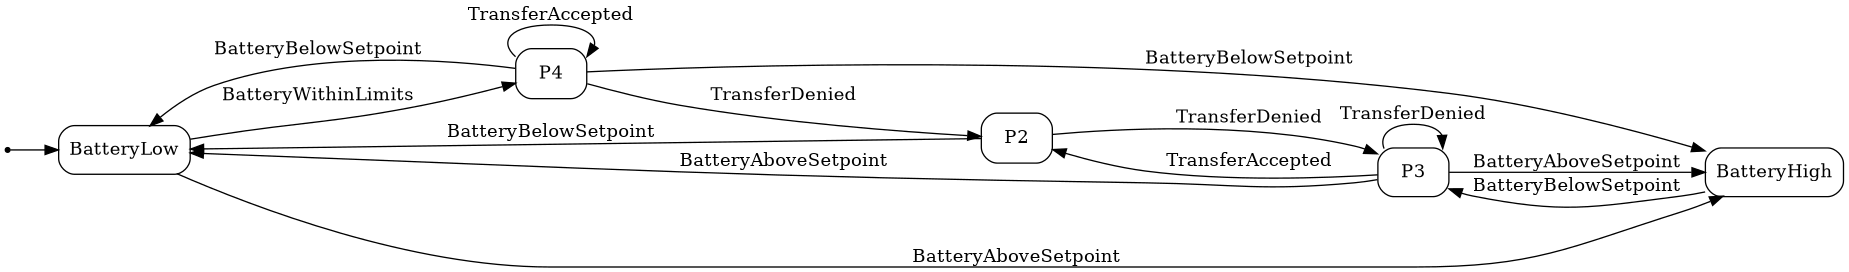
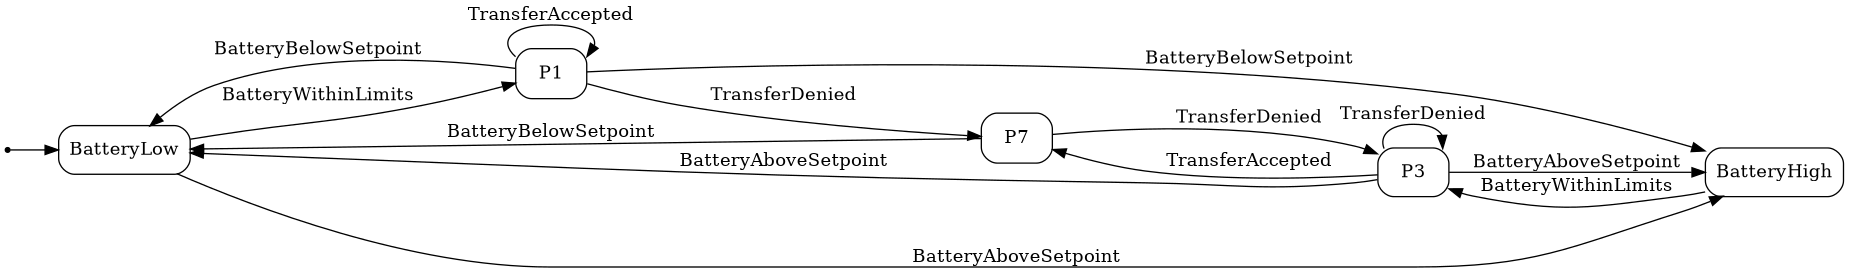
node "P4": label "P4" -> "P1"
node "P2": label "P2" -> "P7"
edge "BatteryHigh" -> "P3": label "BatteryBelowSetpoint" -> "BatteryWithinLimits"
